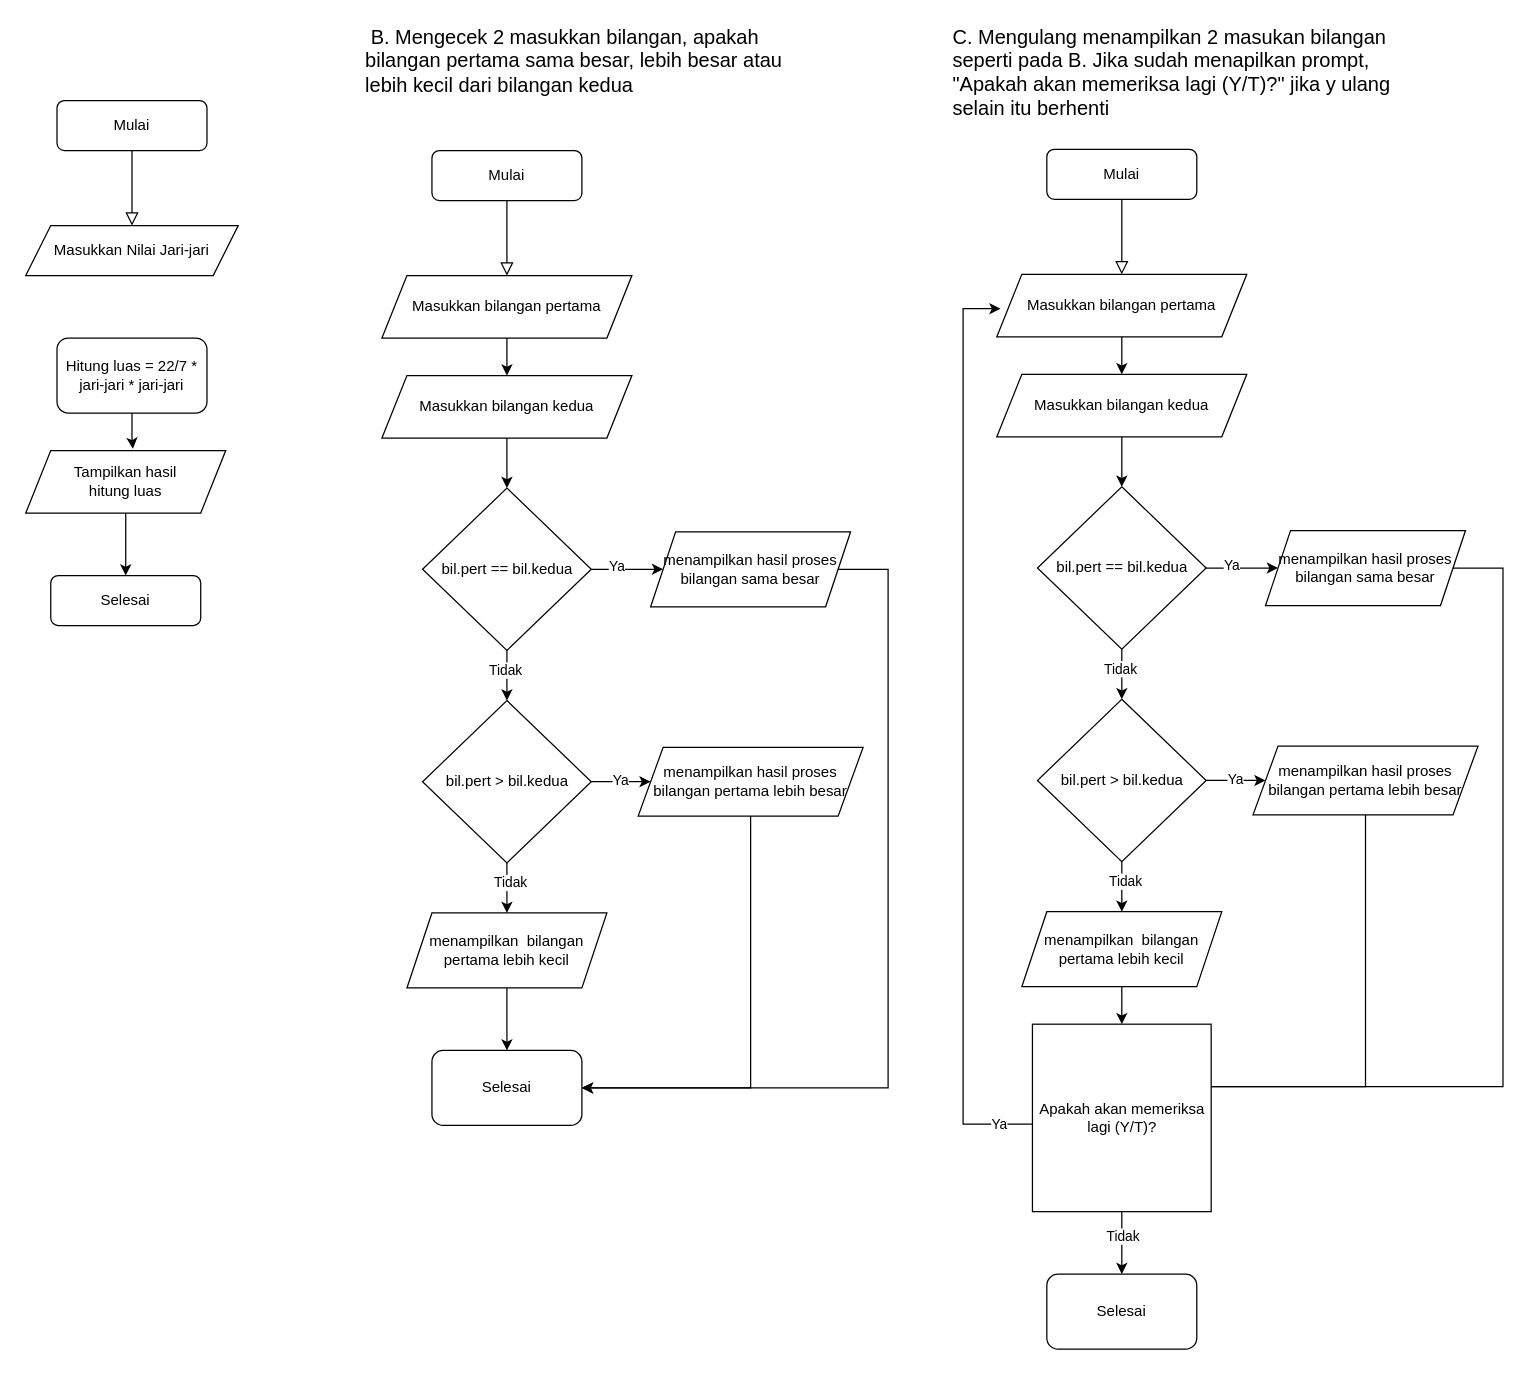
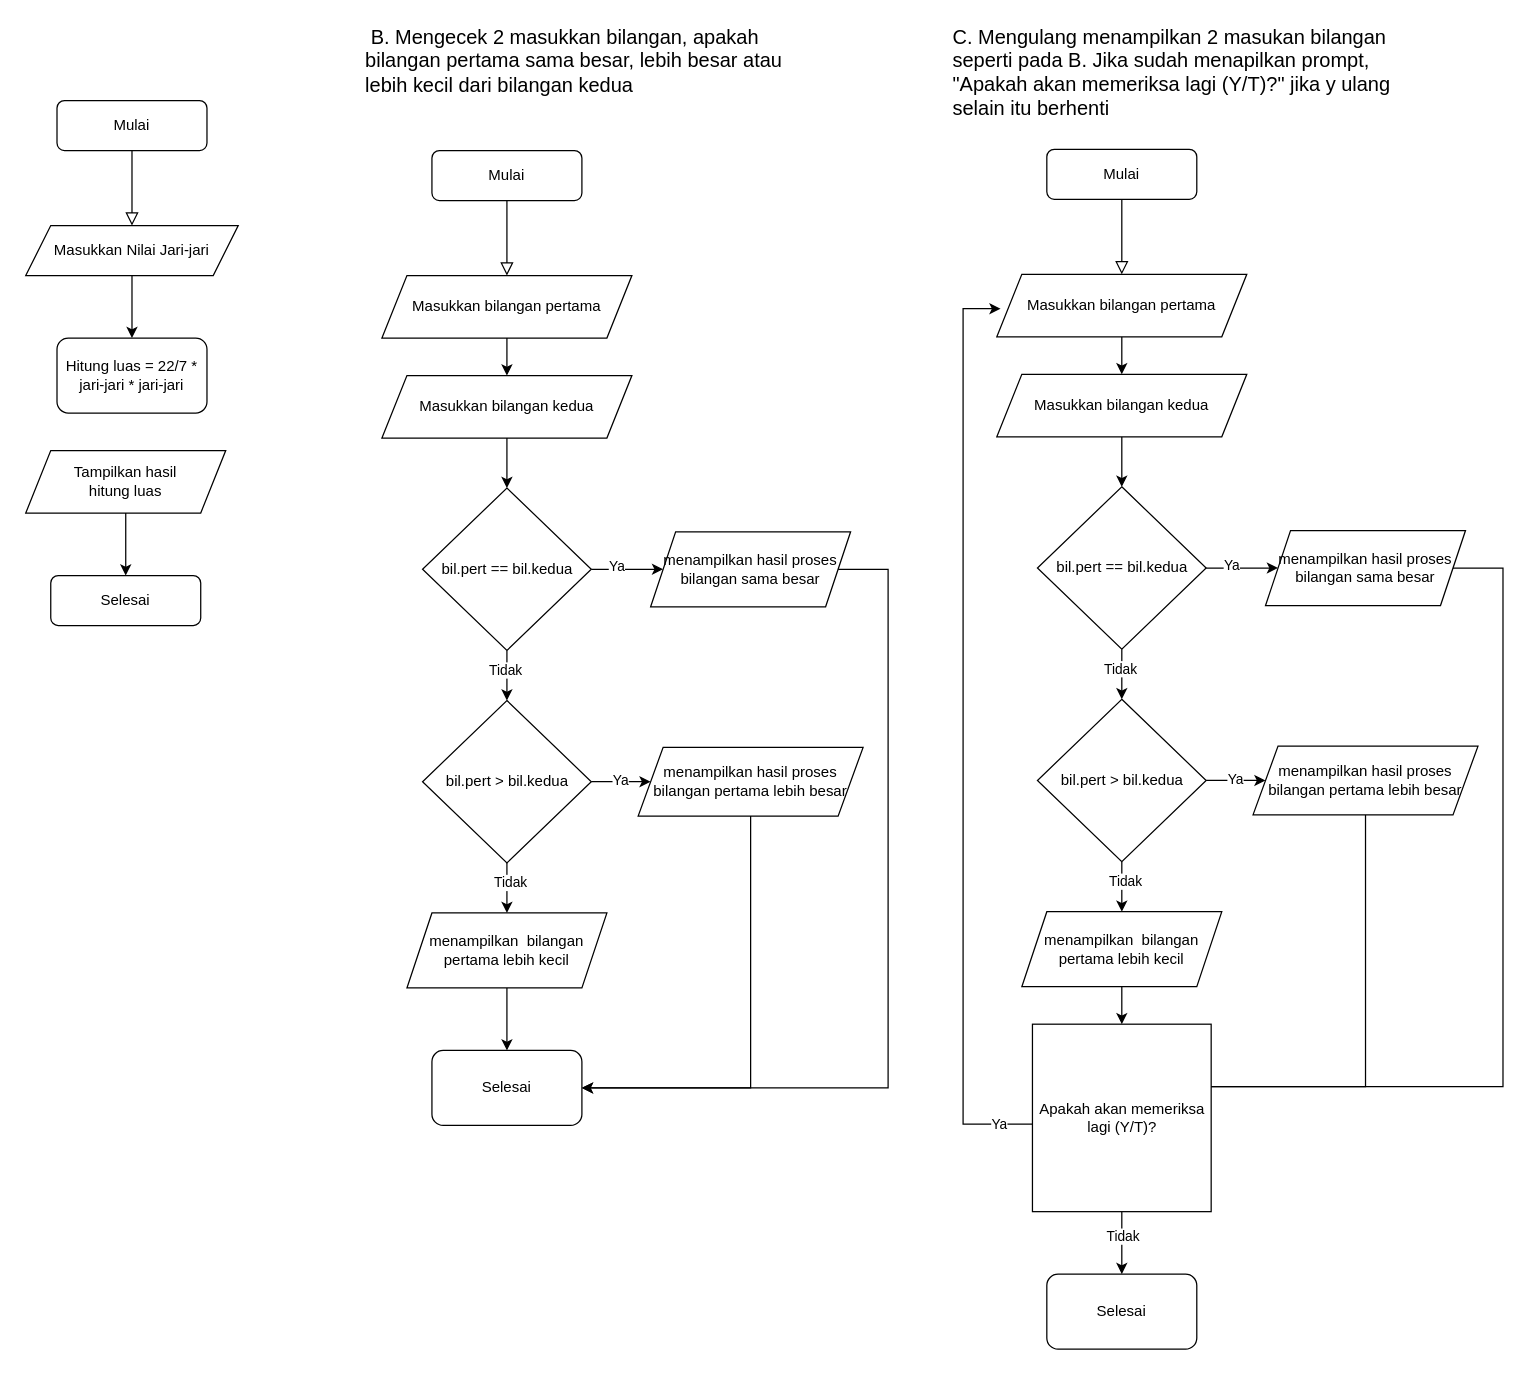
edge "Masukkan Nilai Jari-jari" -> "Hitung luas = 22/7 * jari-jari * jari-jari": added
edge "Hitung luas = 22/7 * jari-jari * jari-jari" -> "Tampilkan hasil hitung luas": removed
